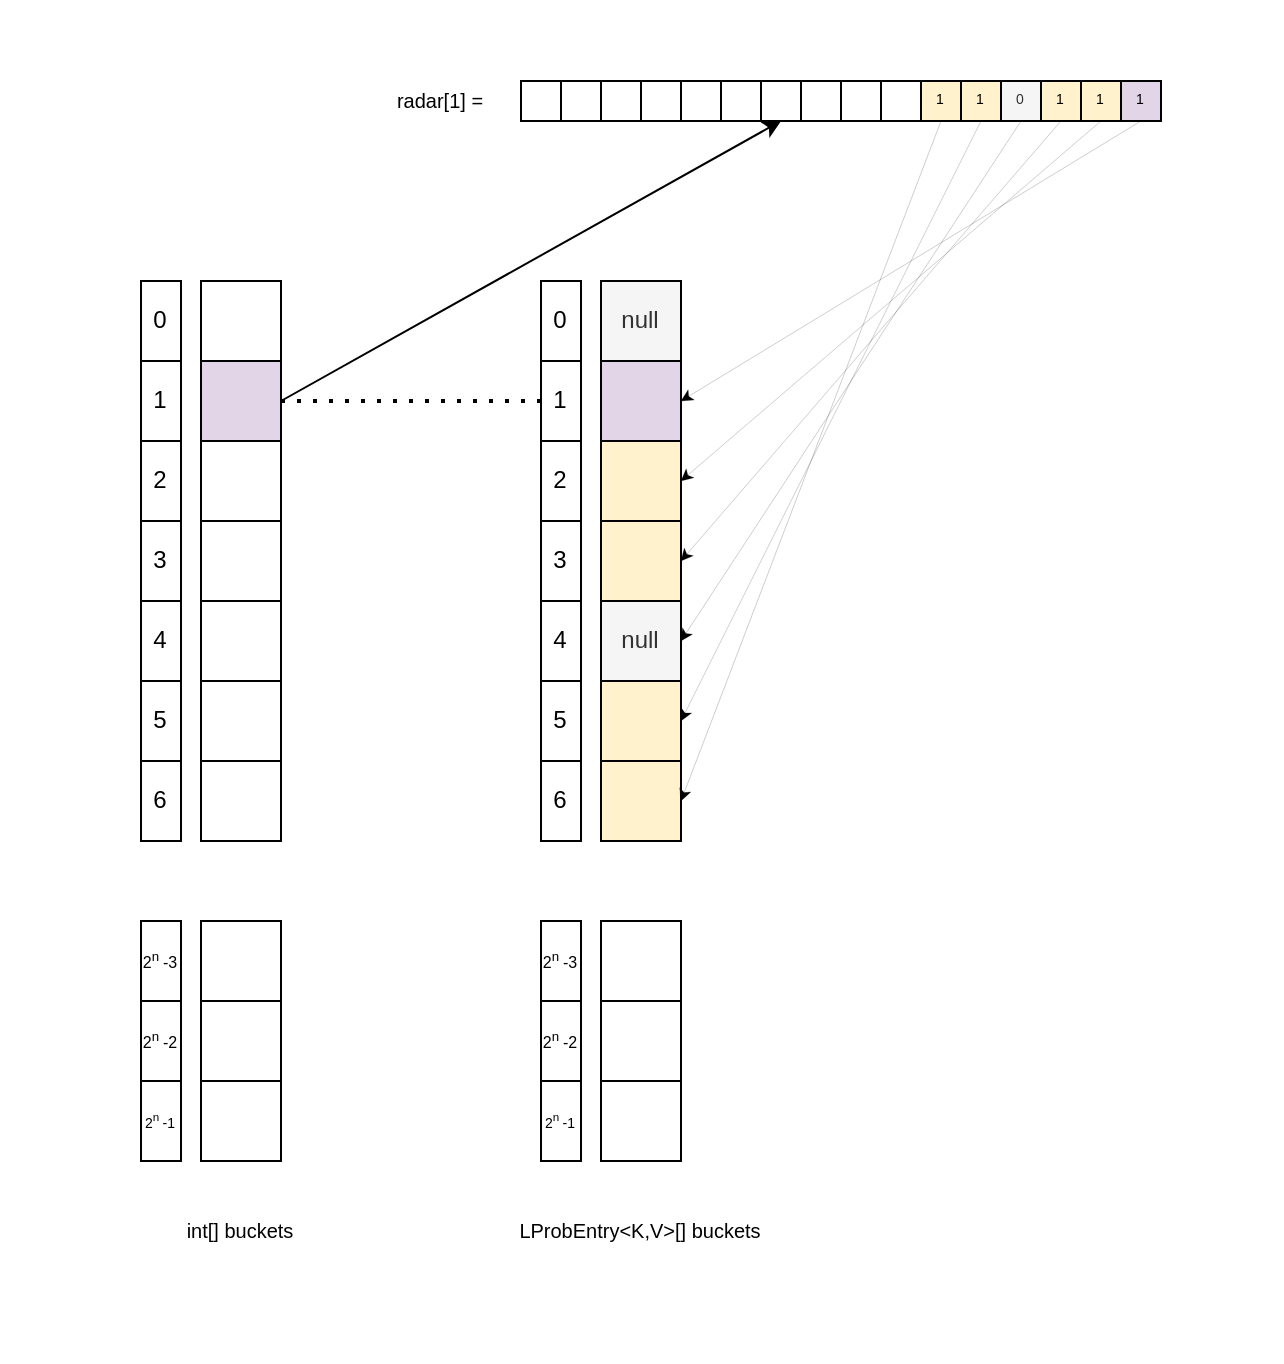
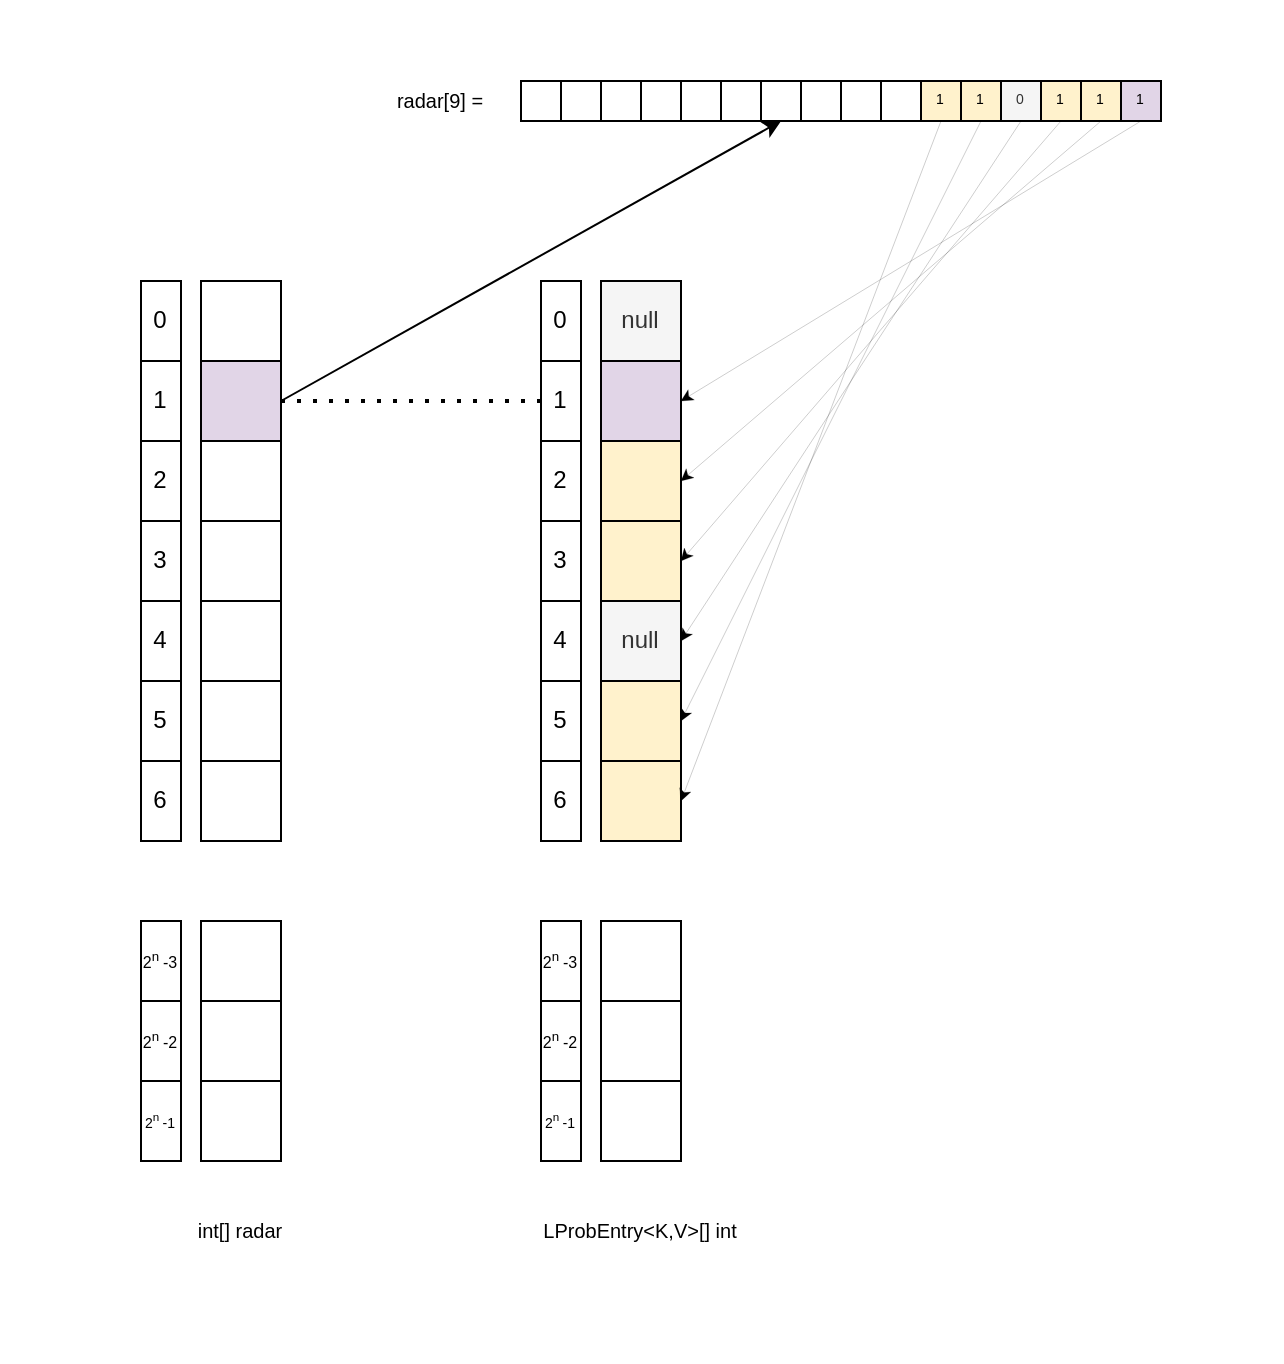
node "radar[1] =": label "radar[1] =" -> "radar[9] ="
node "int[] buckets": label "int[] buckets" -> "int[] radar"
node "LProbEntry<K,V>[] buckets": label "LProbEntry<K,V>[] buckets" -> "LProbEntry<K,V>[] int"
